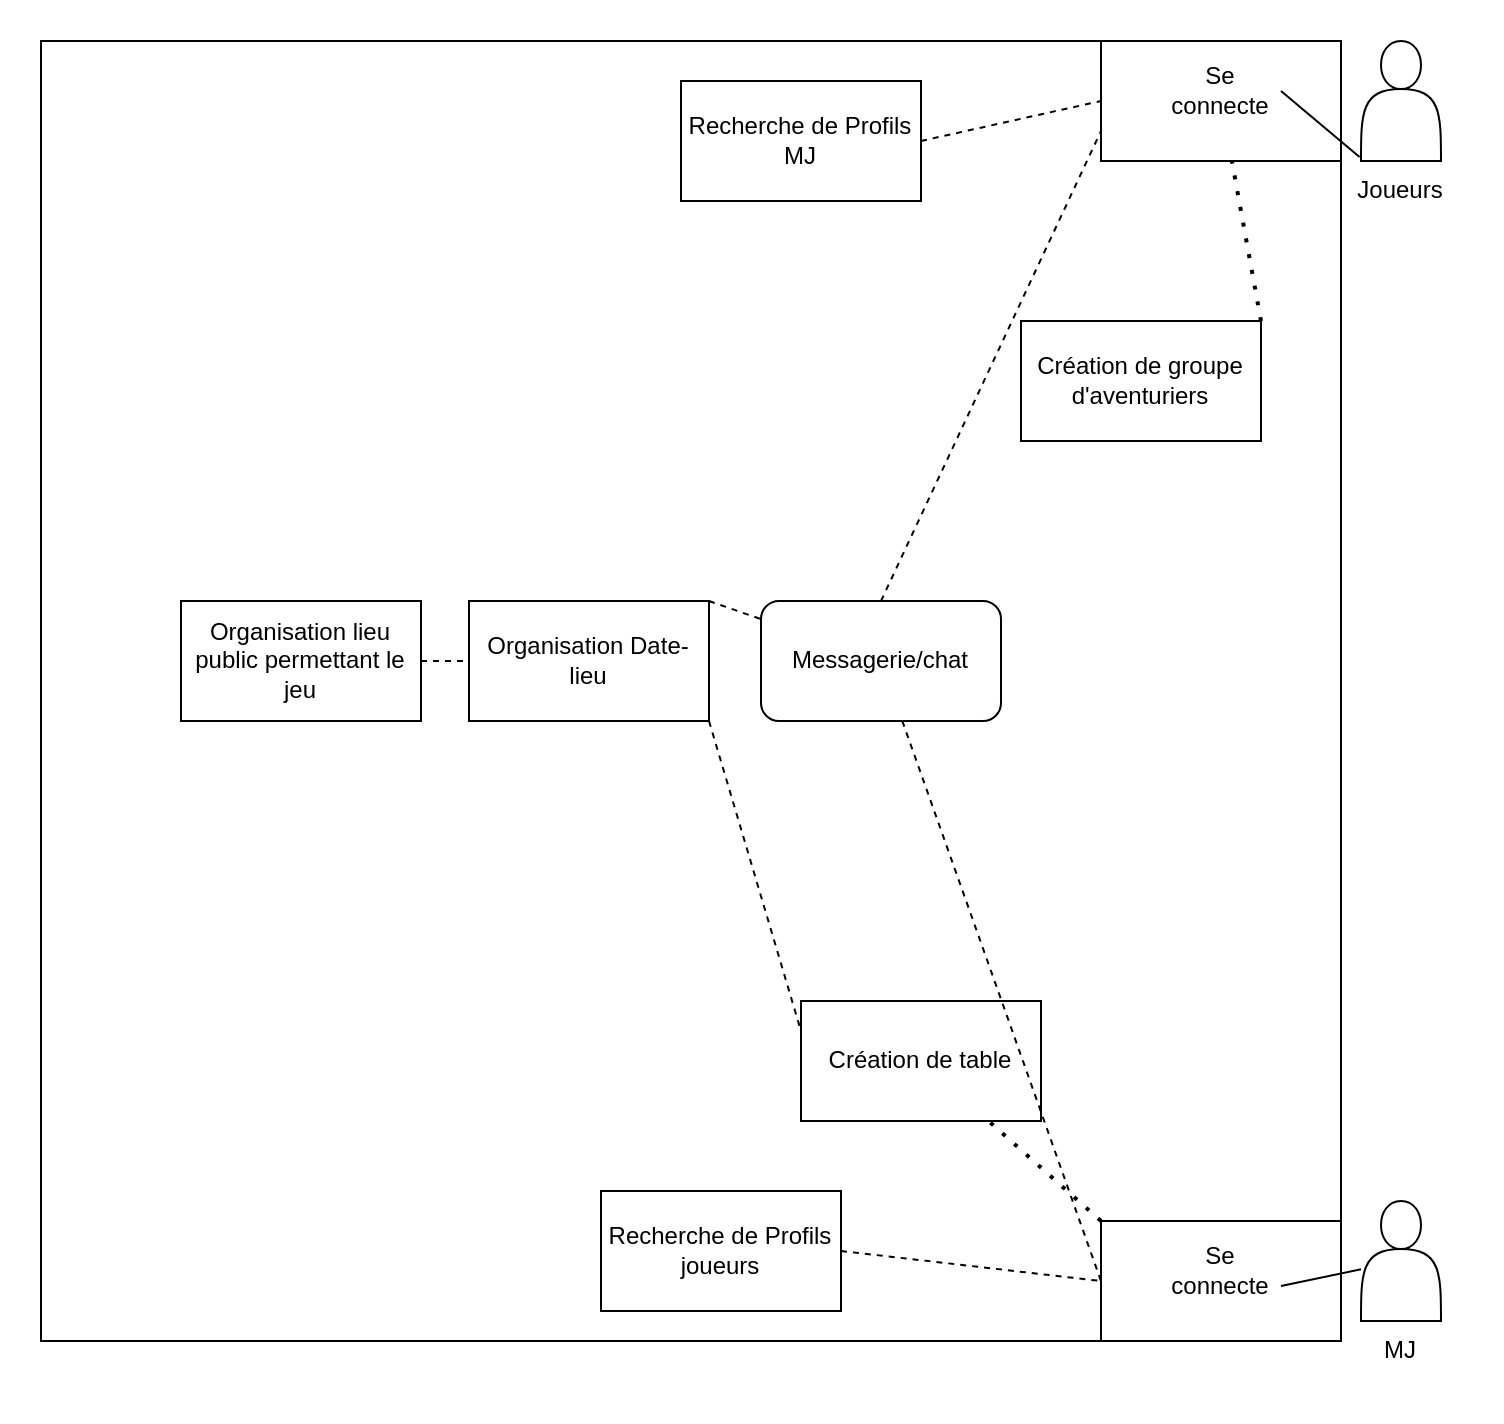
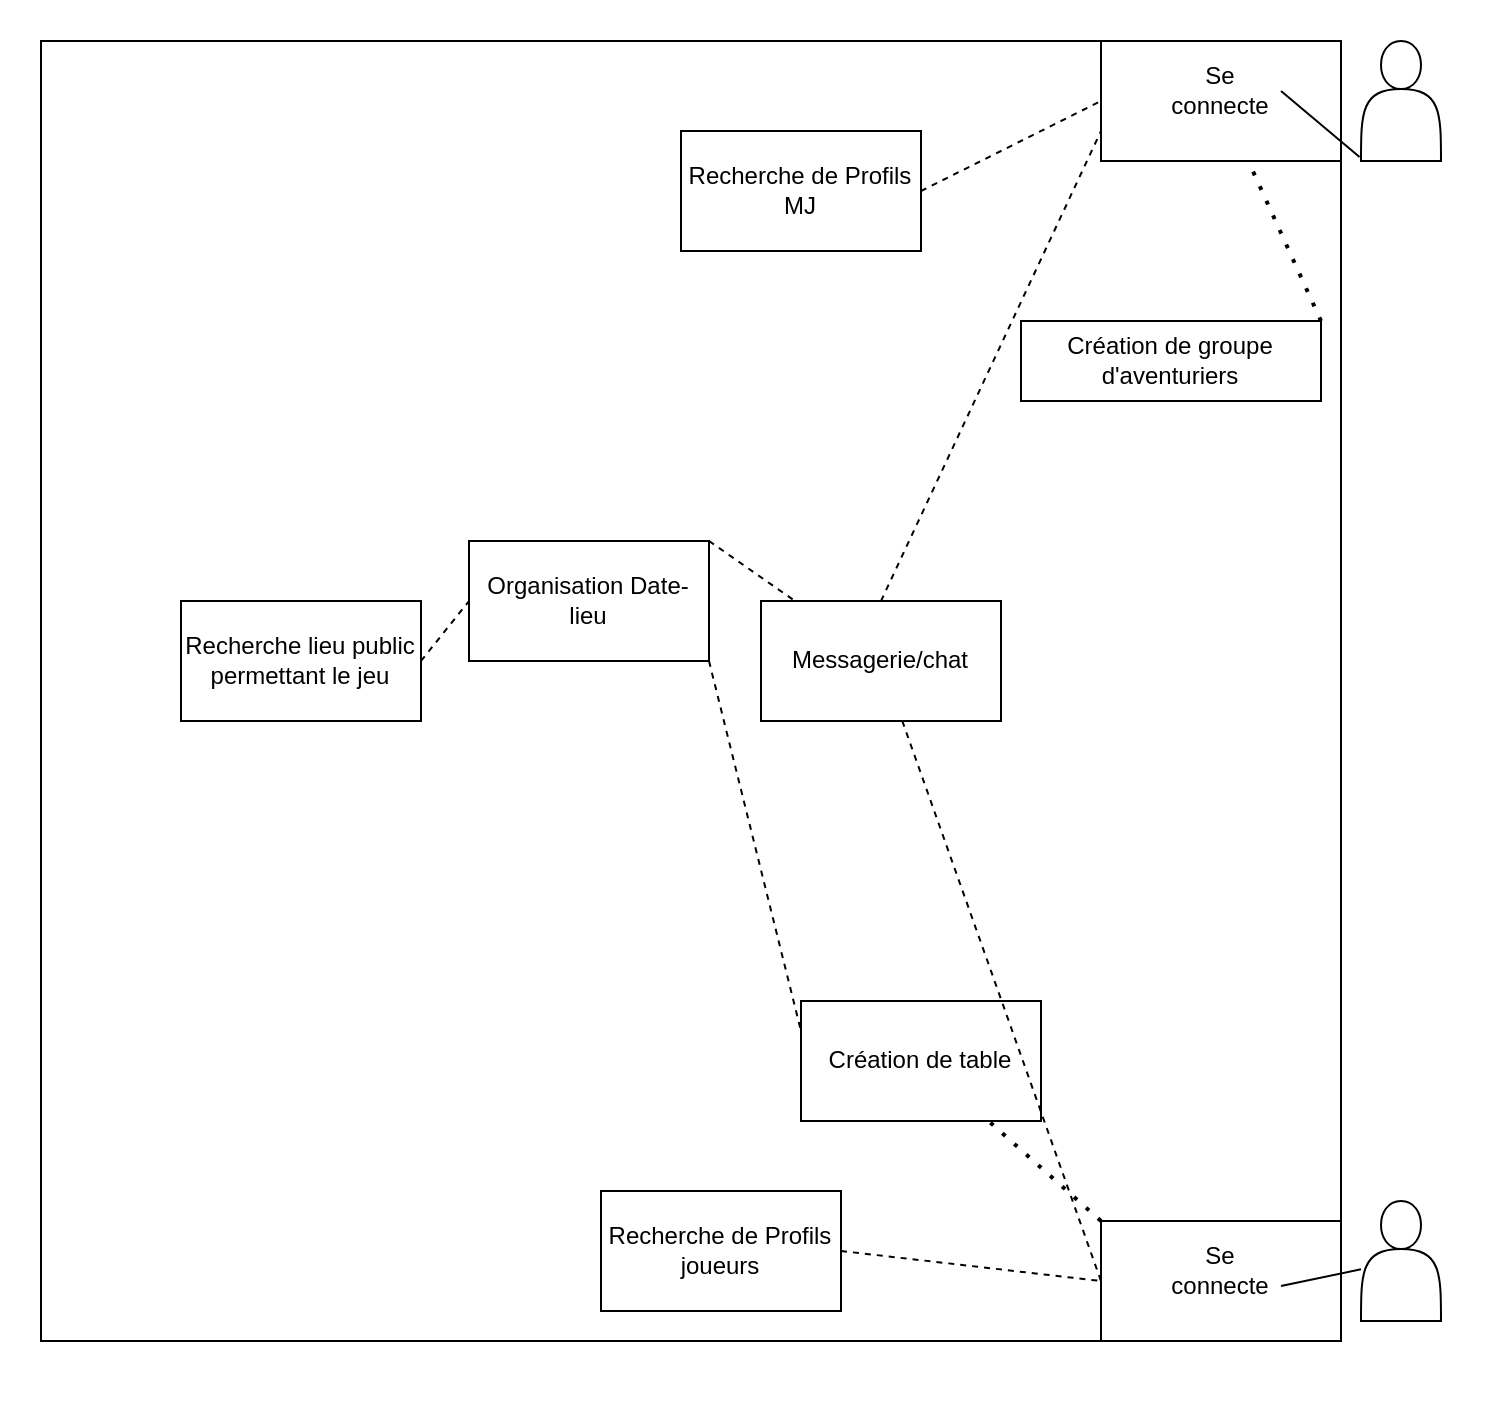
node "Recherche de Profils MJ": moved (801, 141) -> (801, 191)
node "Joueurs": removed
node "Création de groupe d'aventuriers": size 240x120 -> 300x80
node "Organisation lieu public permettant le jeu": label "Organisation lieu public permettant le jeu" -> "Recherche lieu public permettant le jeu"
node "Organisation Date-lieu": moved (589, 661) -> (589, 601)
node "Messagerie/chat": shape rounded rectangle -> rectangle
node "MJ": removed
